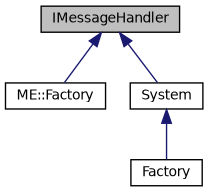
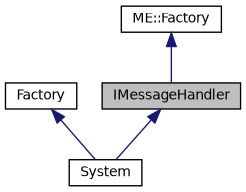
edge "ME::Factory" -> "IMessageHandler": reversed
edge "Factory" -> "System": reversed
